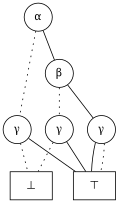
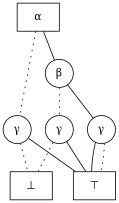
node "α": shape circle -> box
